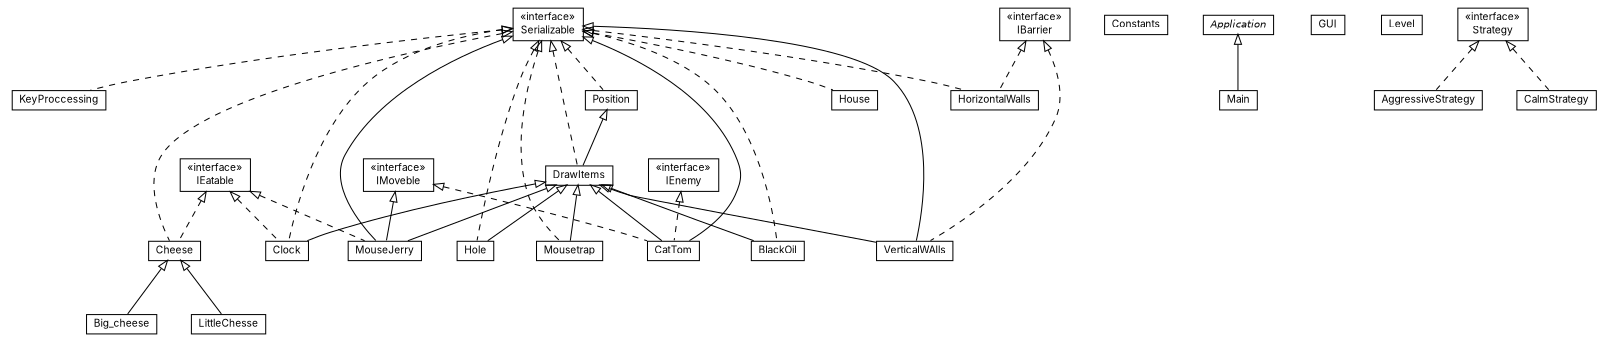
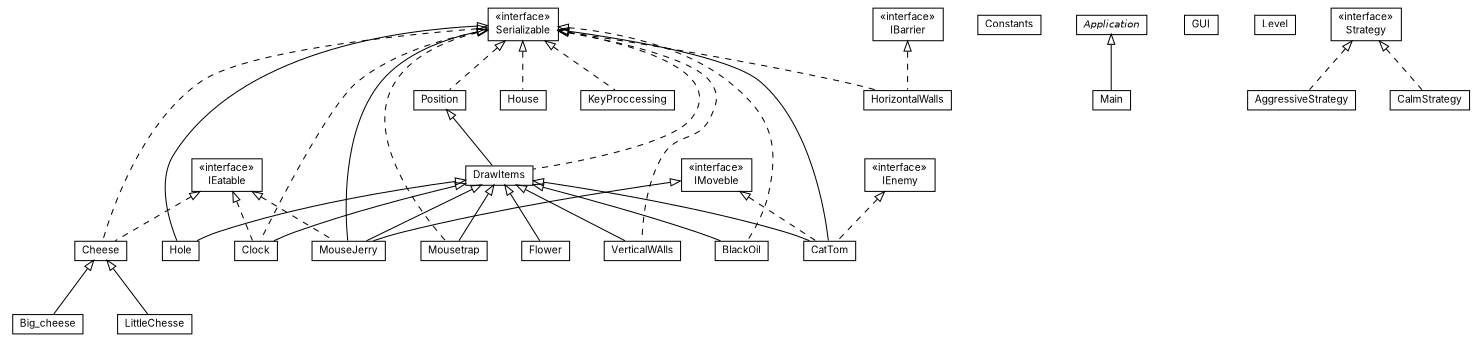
edge "VerticalWAlls" -> "Serializable": style solid -> dashed
edge "Hole" -> "Serializable": style dashed -> solid
edge "VerticalWAlls" -> "IBarrier": removed
node "Flower": added
